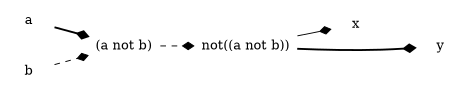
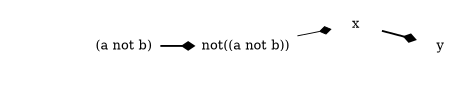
node "a": removed
edge "(a not b)" -> "not((a not b))": style dashed -> bold
edge "not((a not b))" -> "y": now "x" -> "y"
node "b": removed
